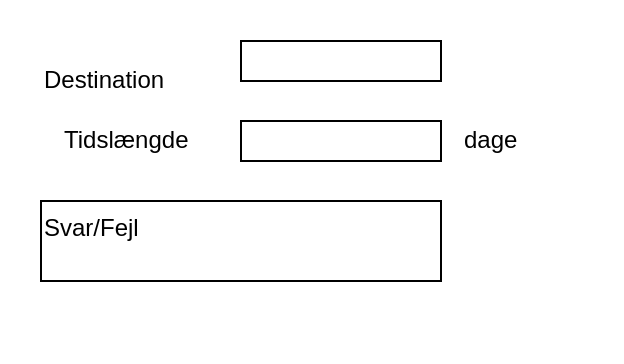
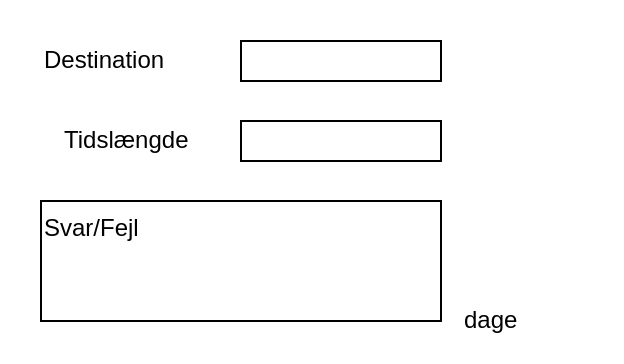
node "Destination": moved (101, 81) -> (101, 61)
node "dage": moved (521, 141) -> (521, 321)
node "Svar/Fejl": size 400x80 -> 400x120
